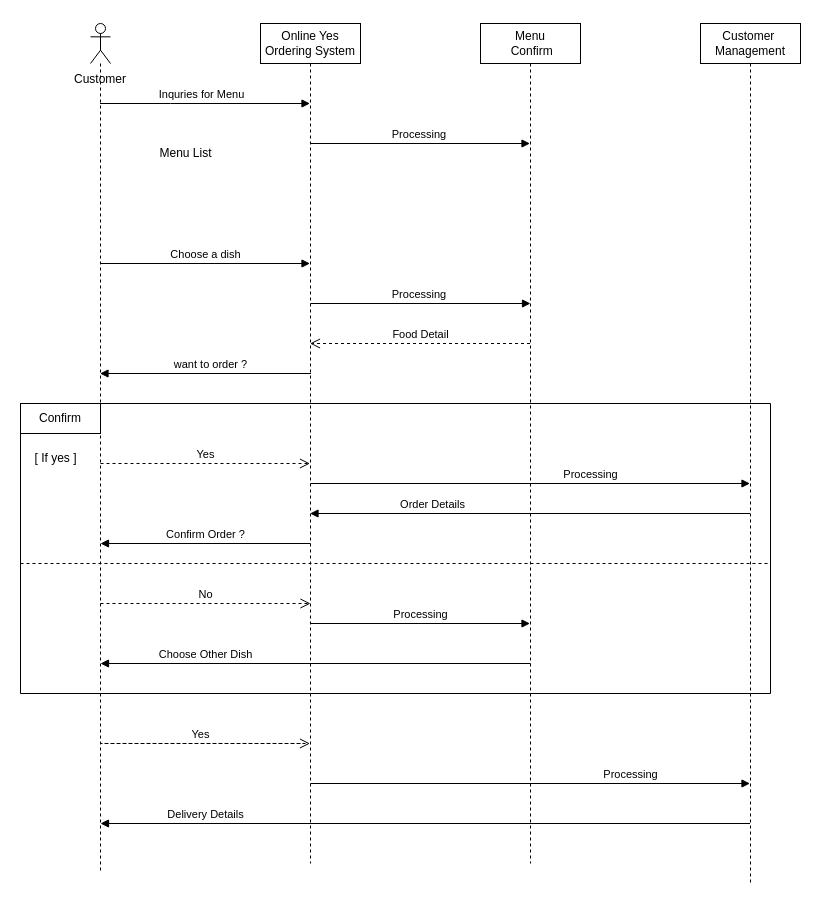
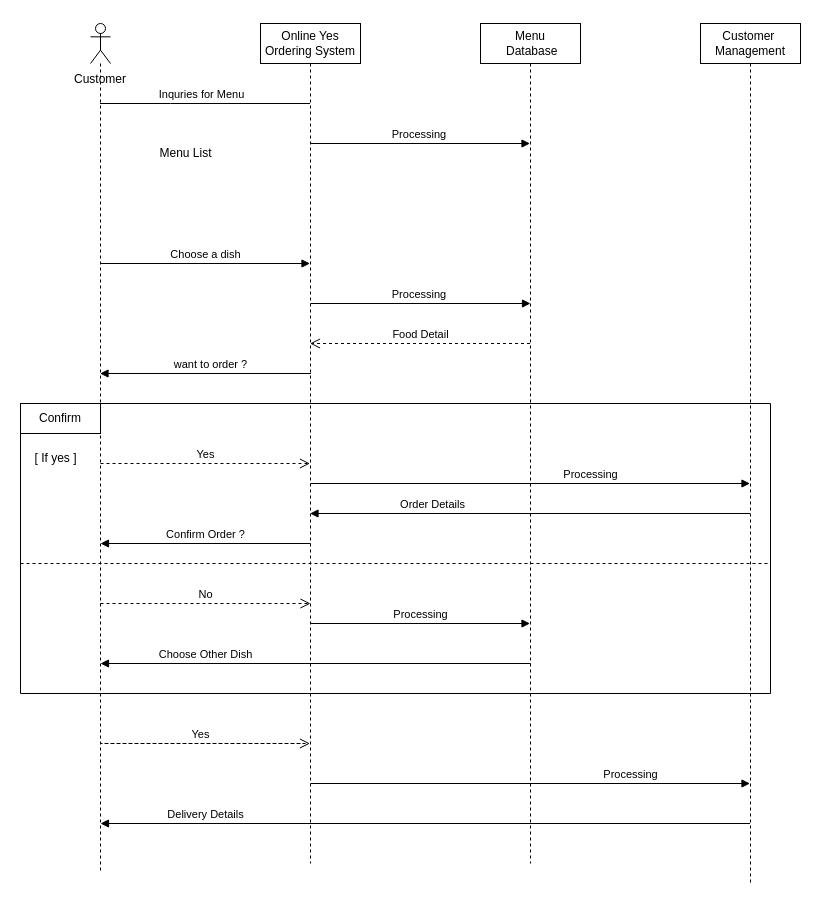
node "Menu Confirm": label "Menu Confirm" -> "Menu Database"
edge "Customer" -> "Online Yes Ordering System": arrowhead block -> none
